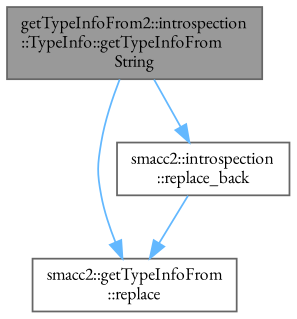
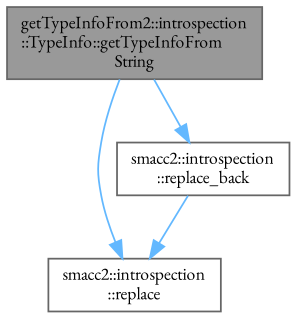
node "smacc2::getTypeInfoFrom ::replace": label "smacc2::getTypeInfoFrom ::replace" -> "smacc2::introspection ::replace"
